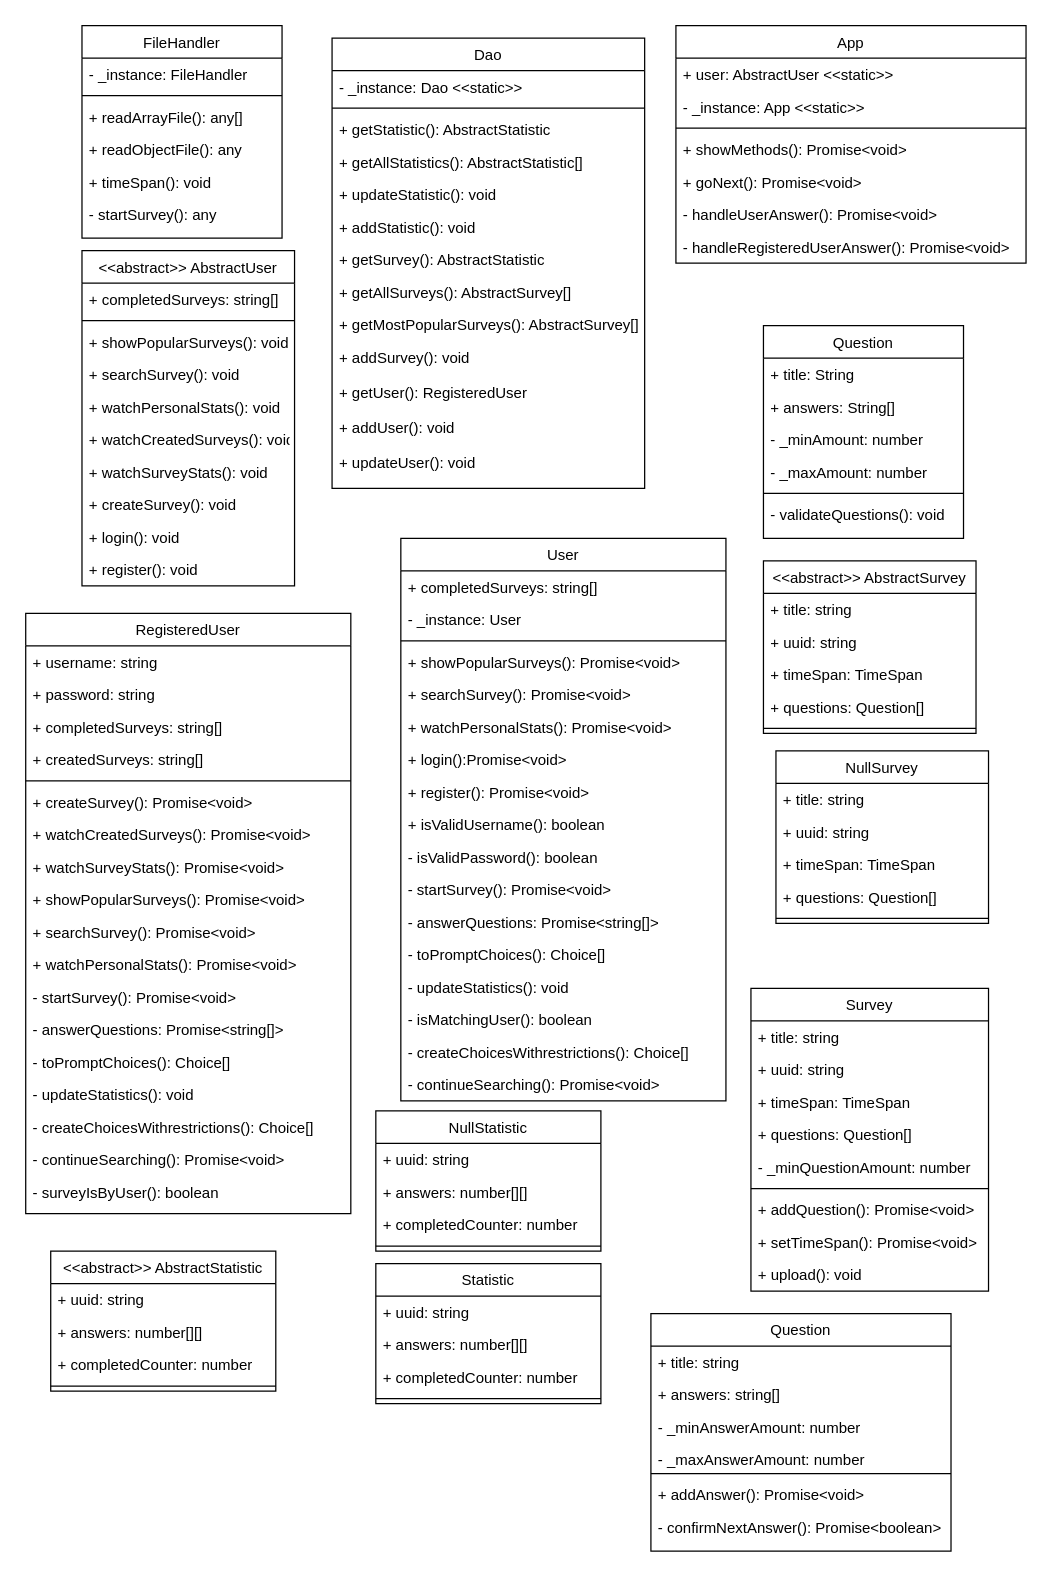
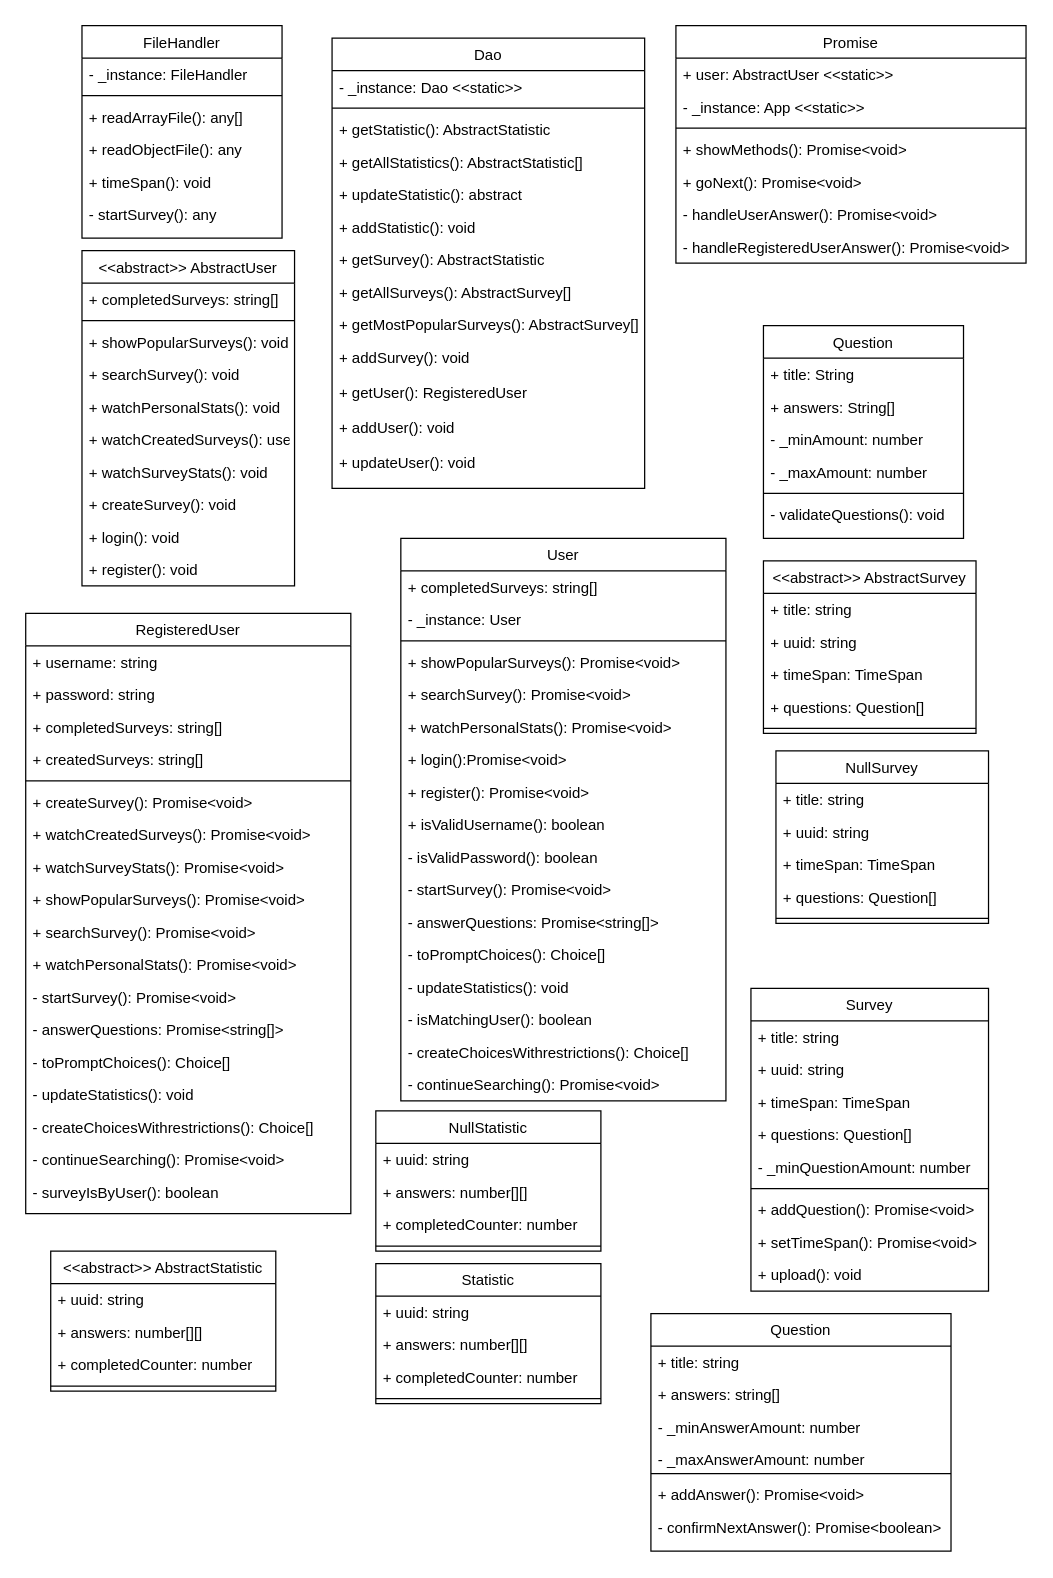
node "App": label "App" -> "Promise"
node "+ updateStatistic(): void": label "+ updateStatistic(): void" -> "+ updateStatistic(): abstract"
node "+ watchCreatedSurveys(): void": label "+ watchCreatedSurveys(): void" -> "+ watchCreatedSurveys(): user"
